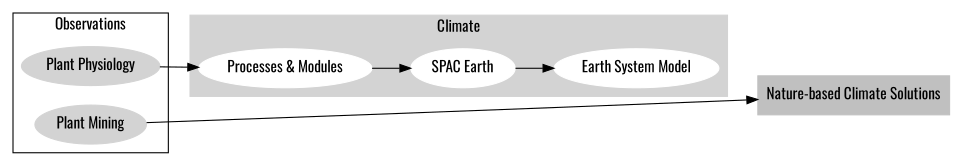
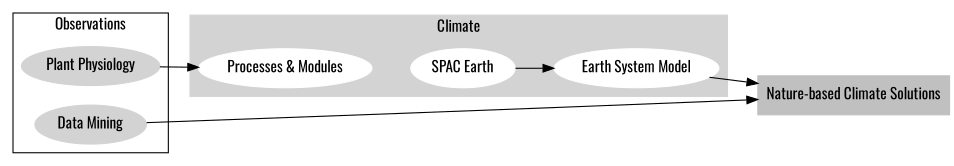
edge "Processes & Modules" -> "SPAC Earth": removed
edge "Earth System Model" -> "Nature-based Climate Solutions": added
node "Plant Mining": label "Plant Mining" -> "Data Mining"
